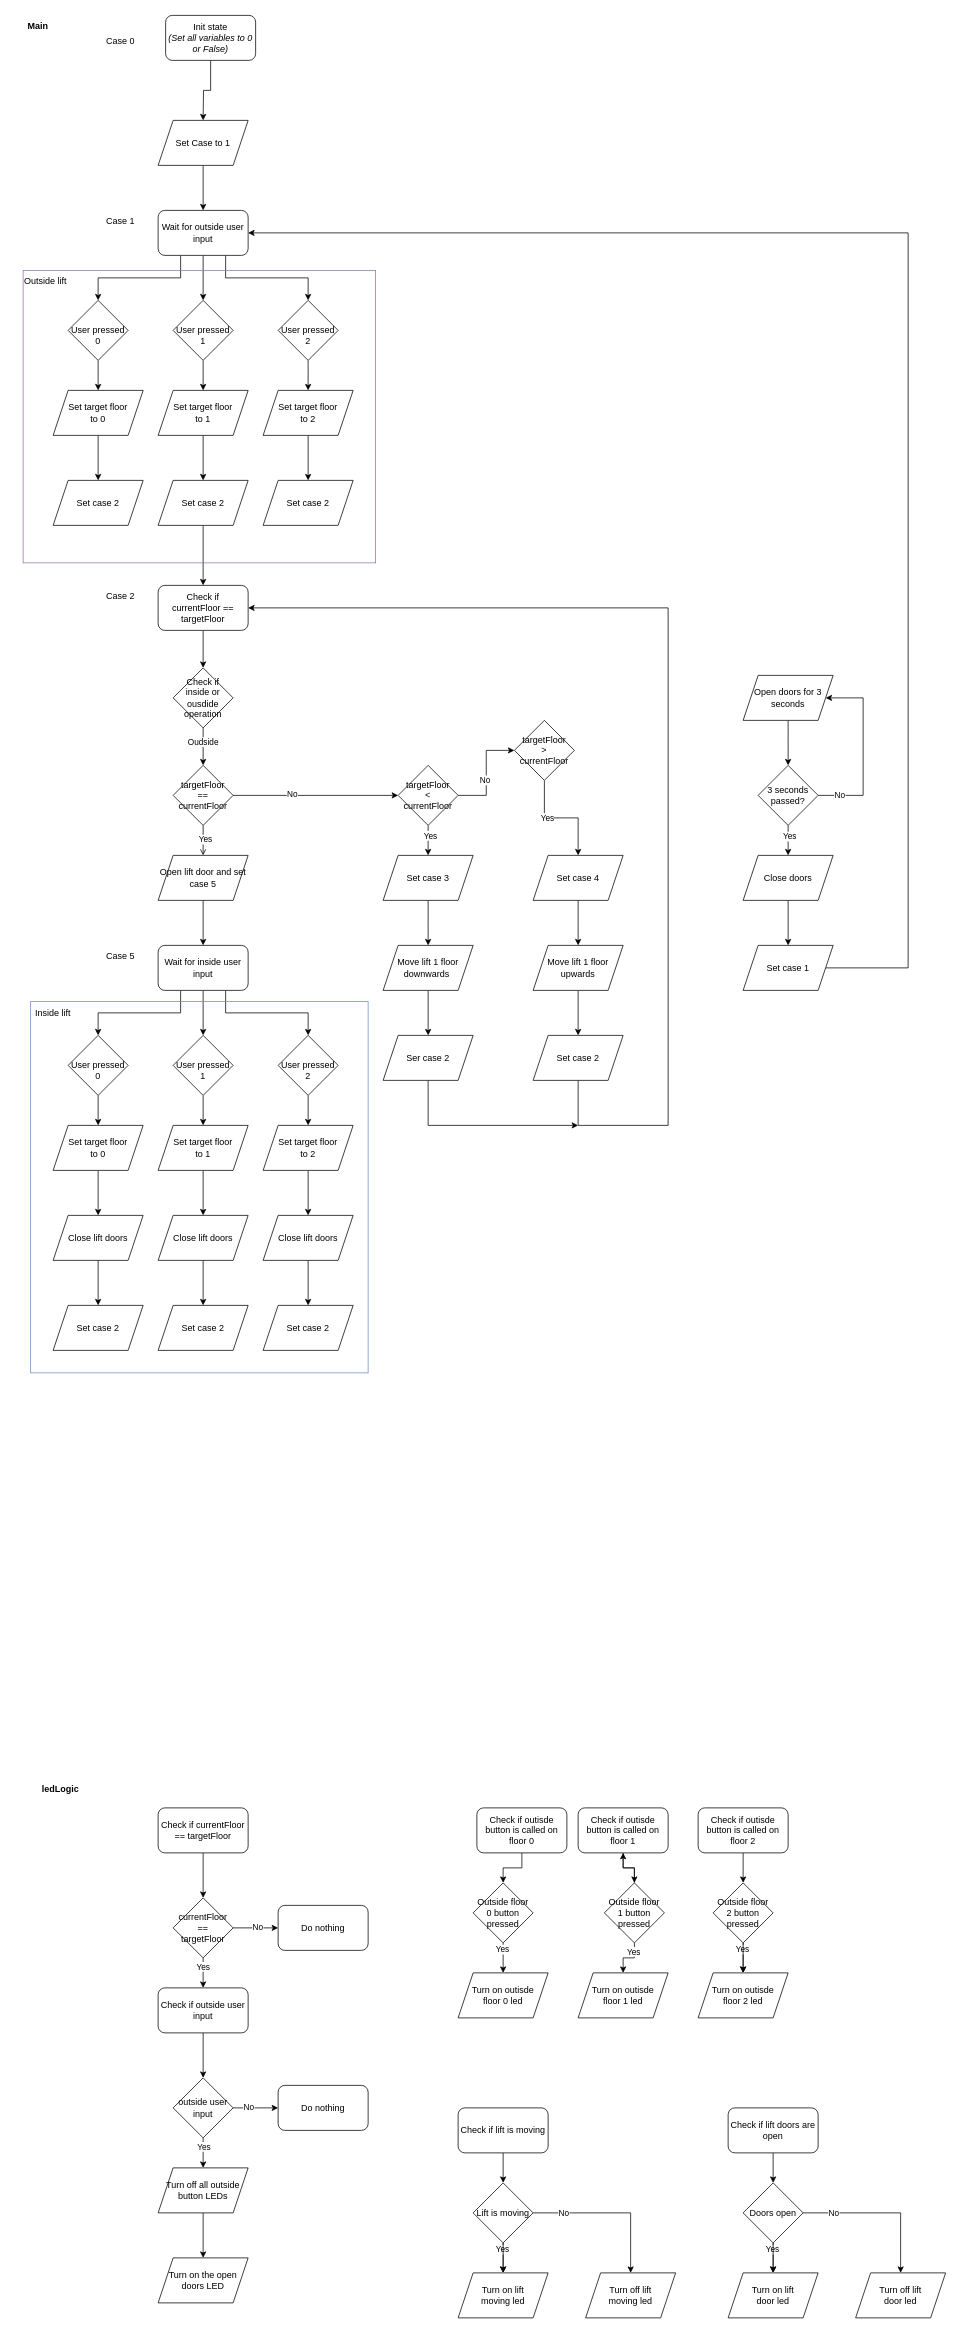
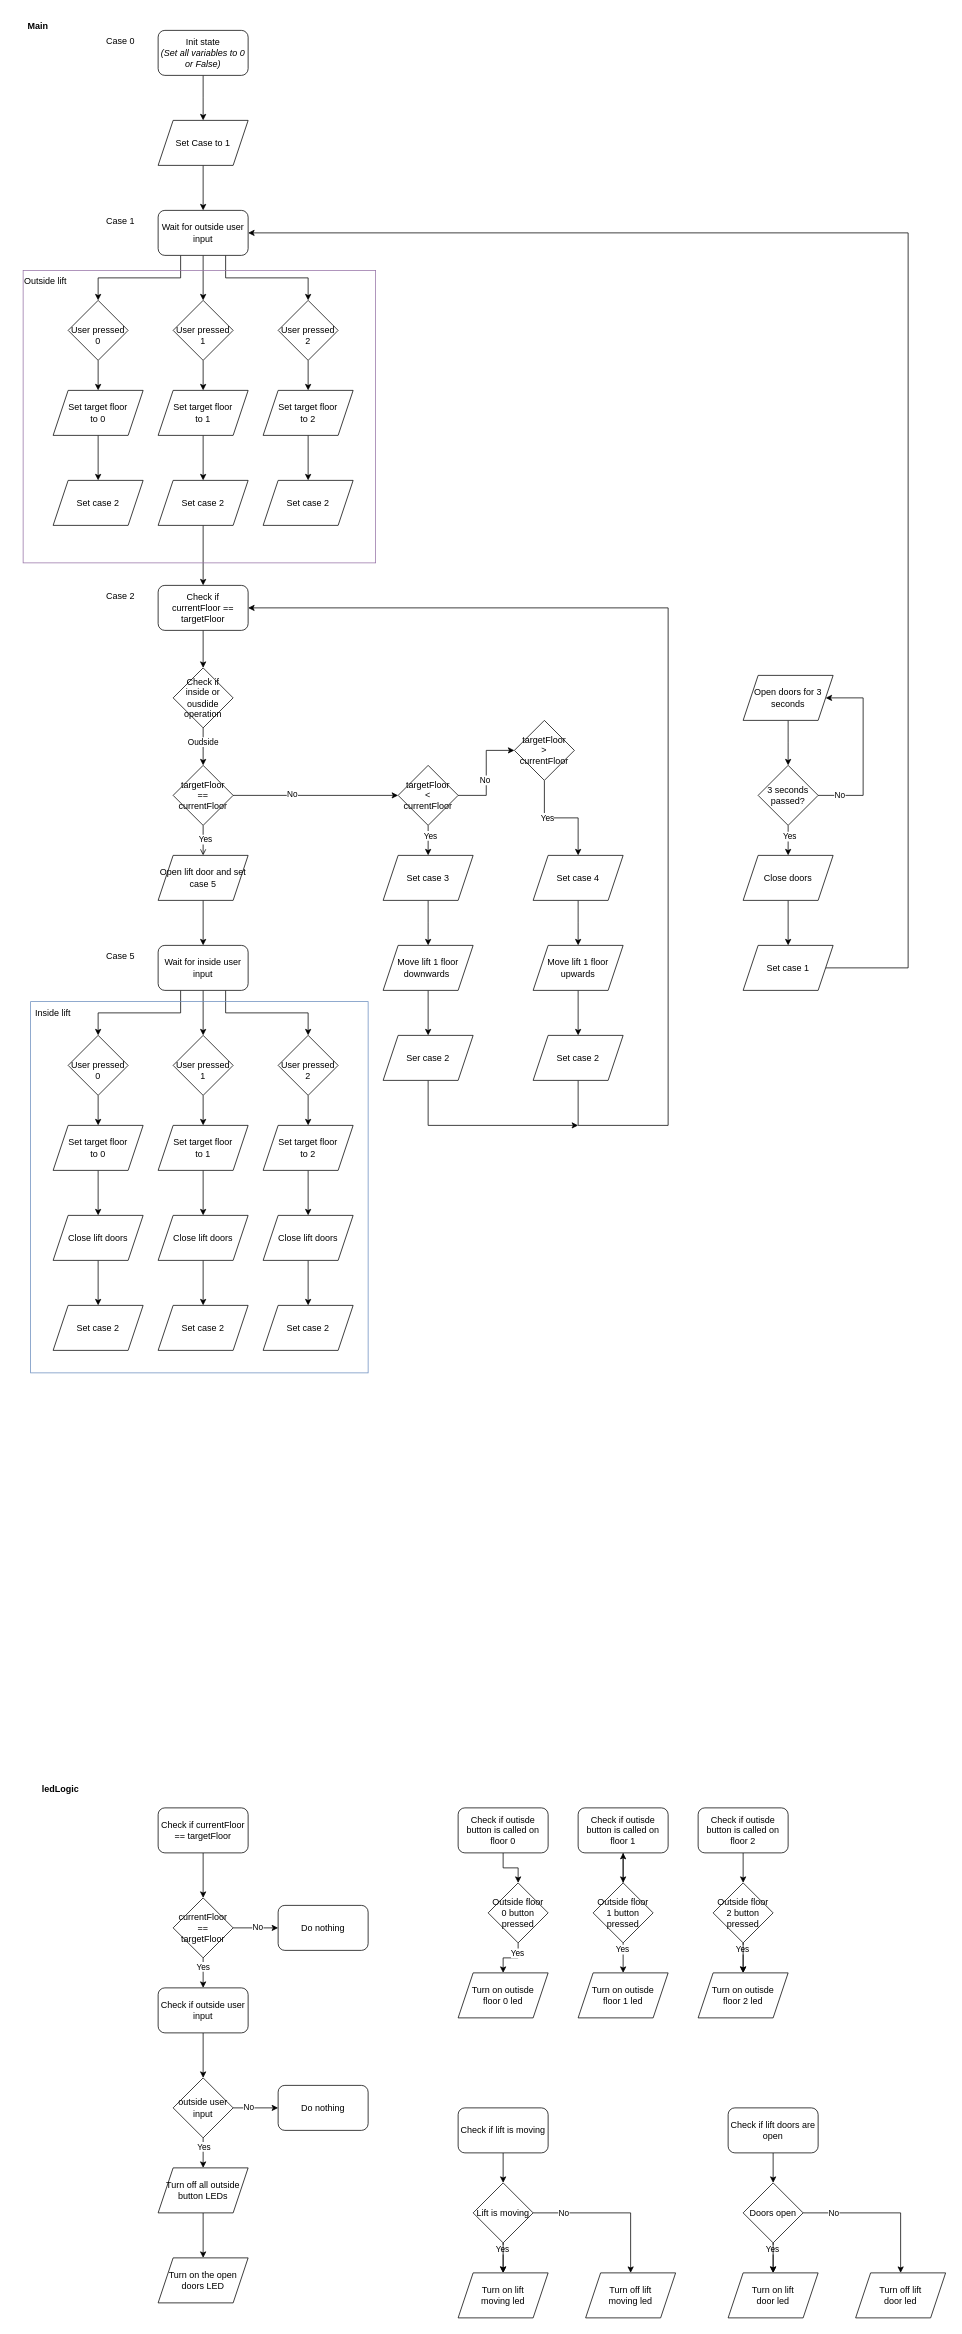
node "Init state (Set all variables to 0 or False)": moved (210, 38) -> (203, 53)
node "Check if outisde button is called on floor 0": moved (522, 1830) -> (503, 1830)
node "Outside floor 0 button pressed": moved (503, 1913) -> (518, 1913)
node "Outside floor 1 button pressed": moved (634, 1913) -> (623, 1913)
